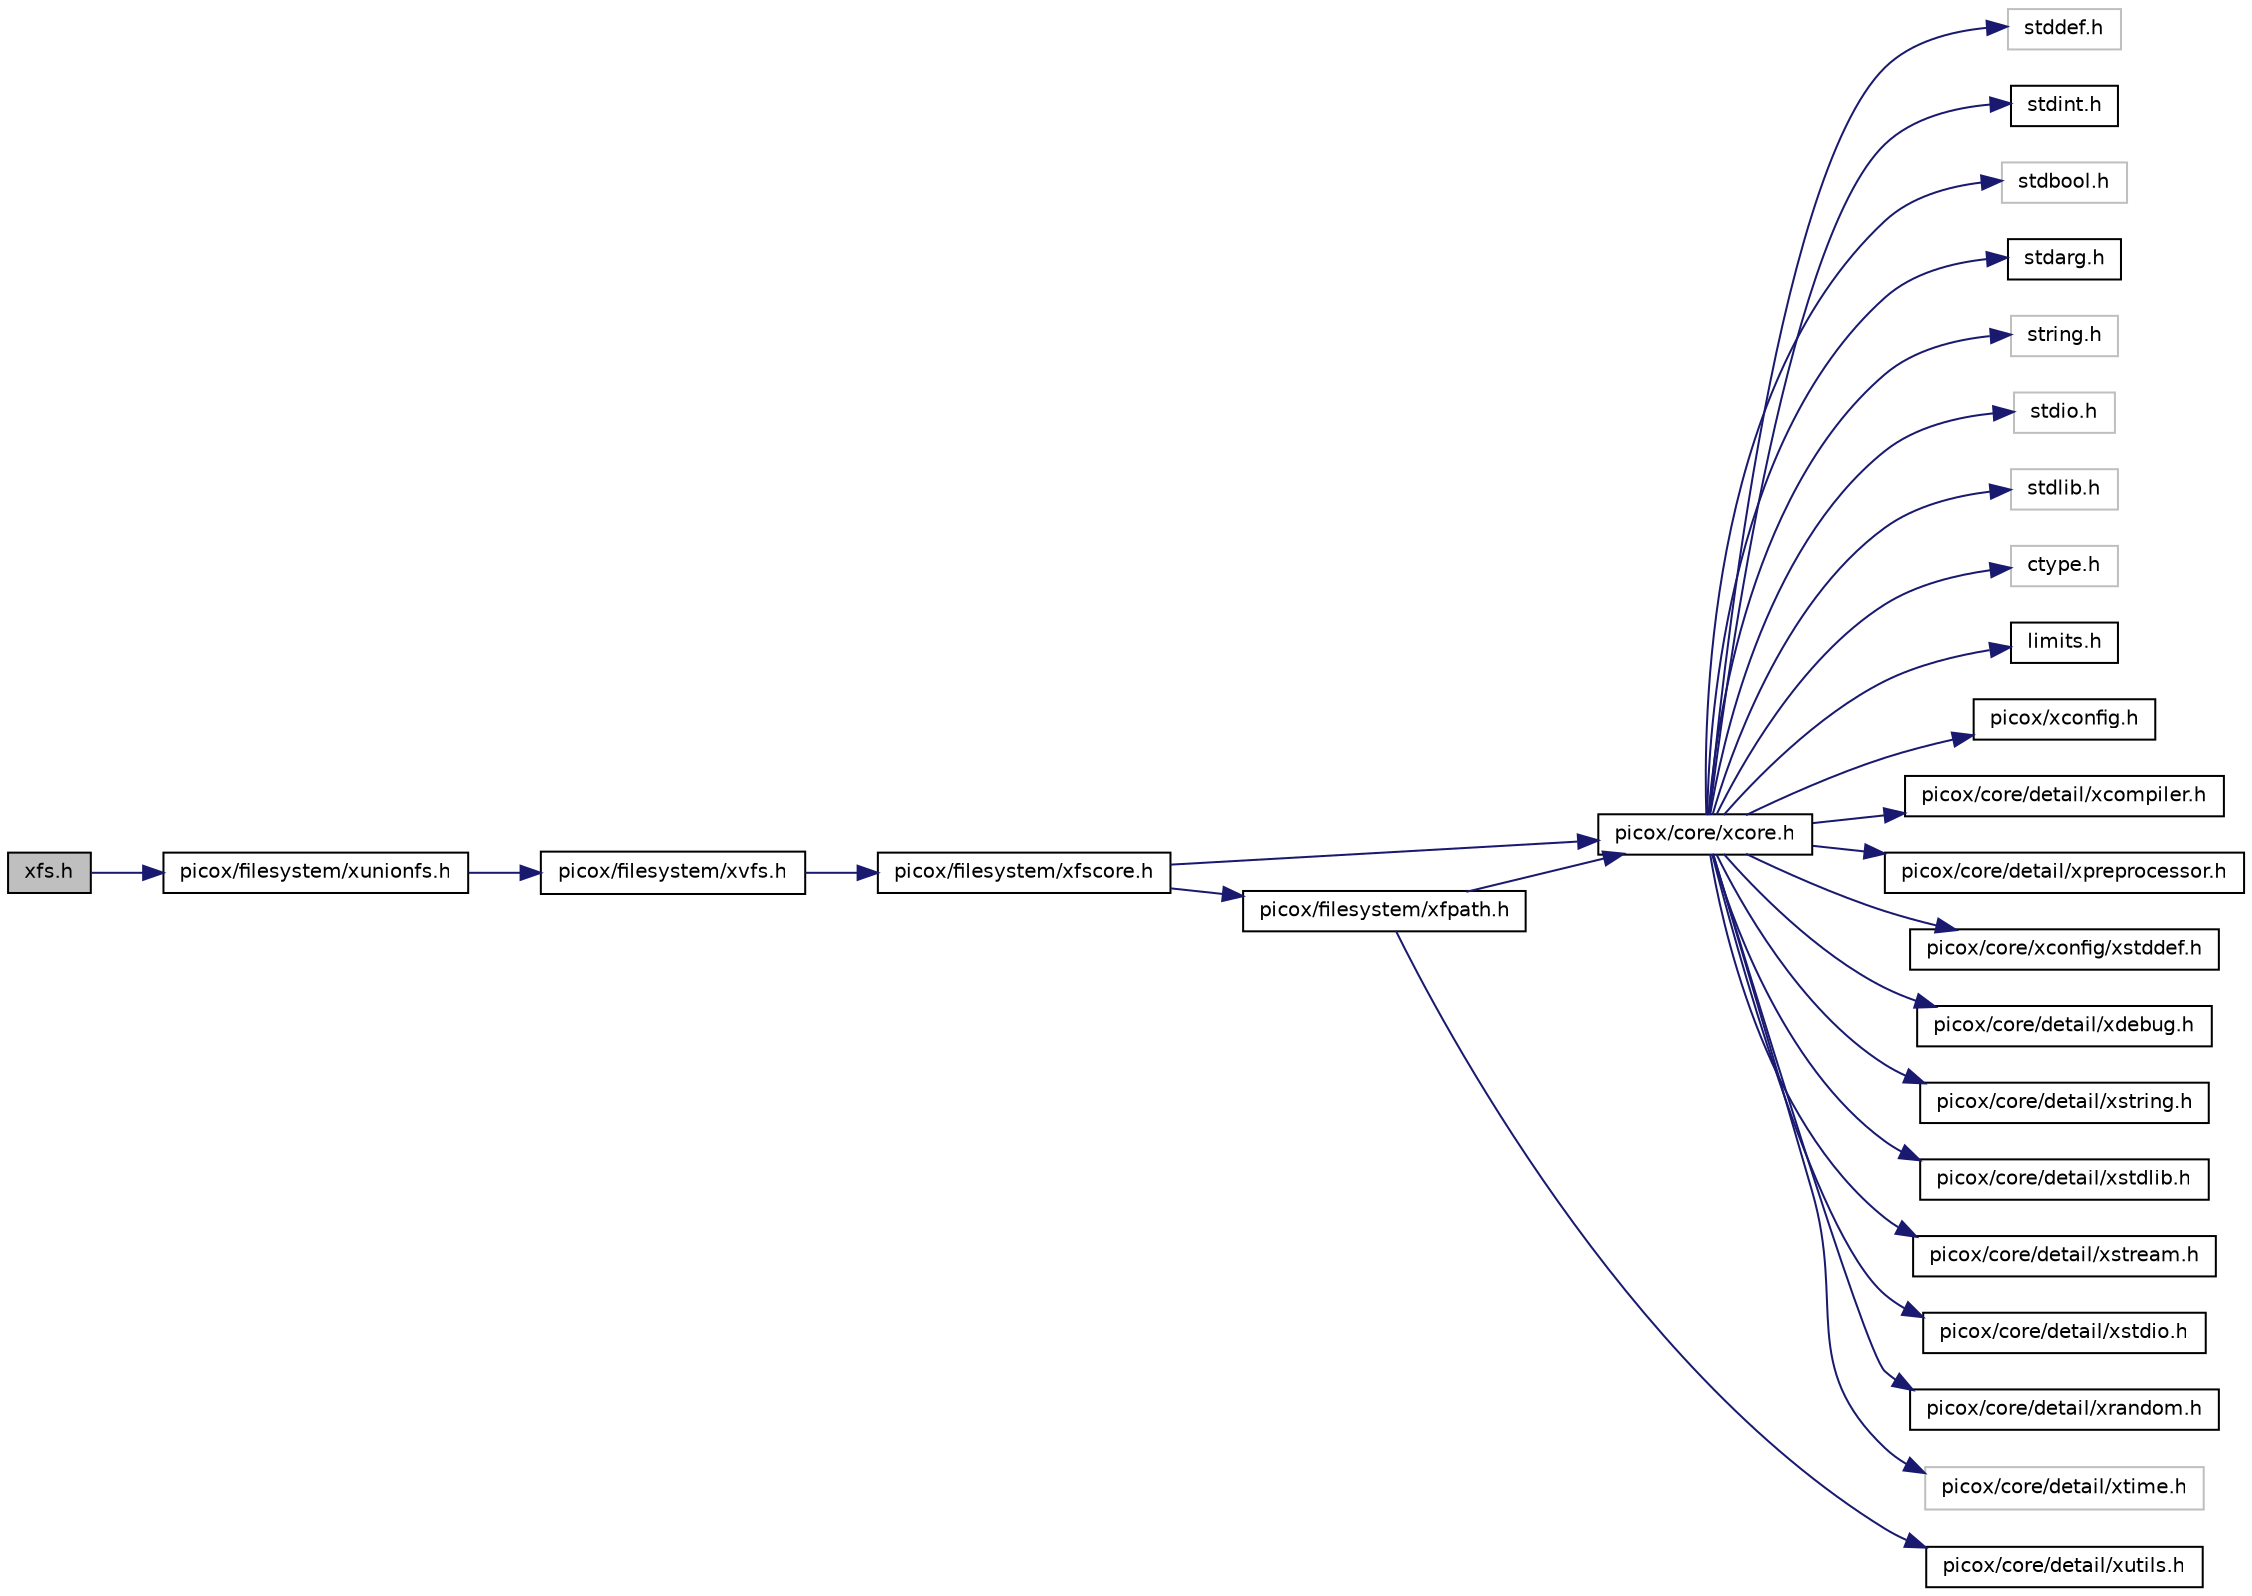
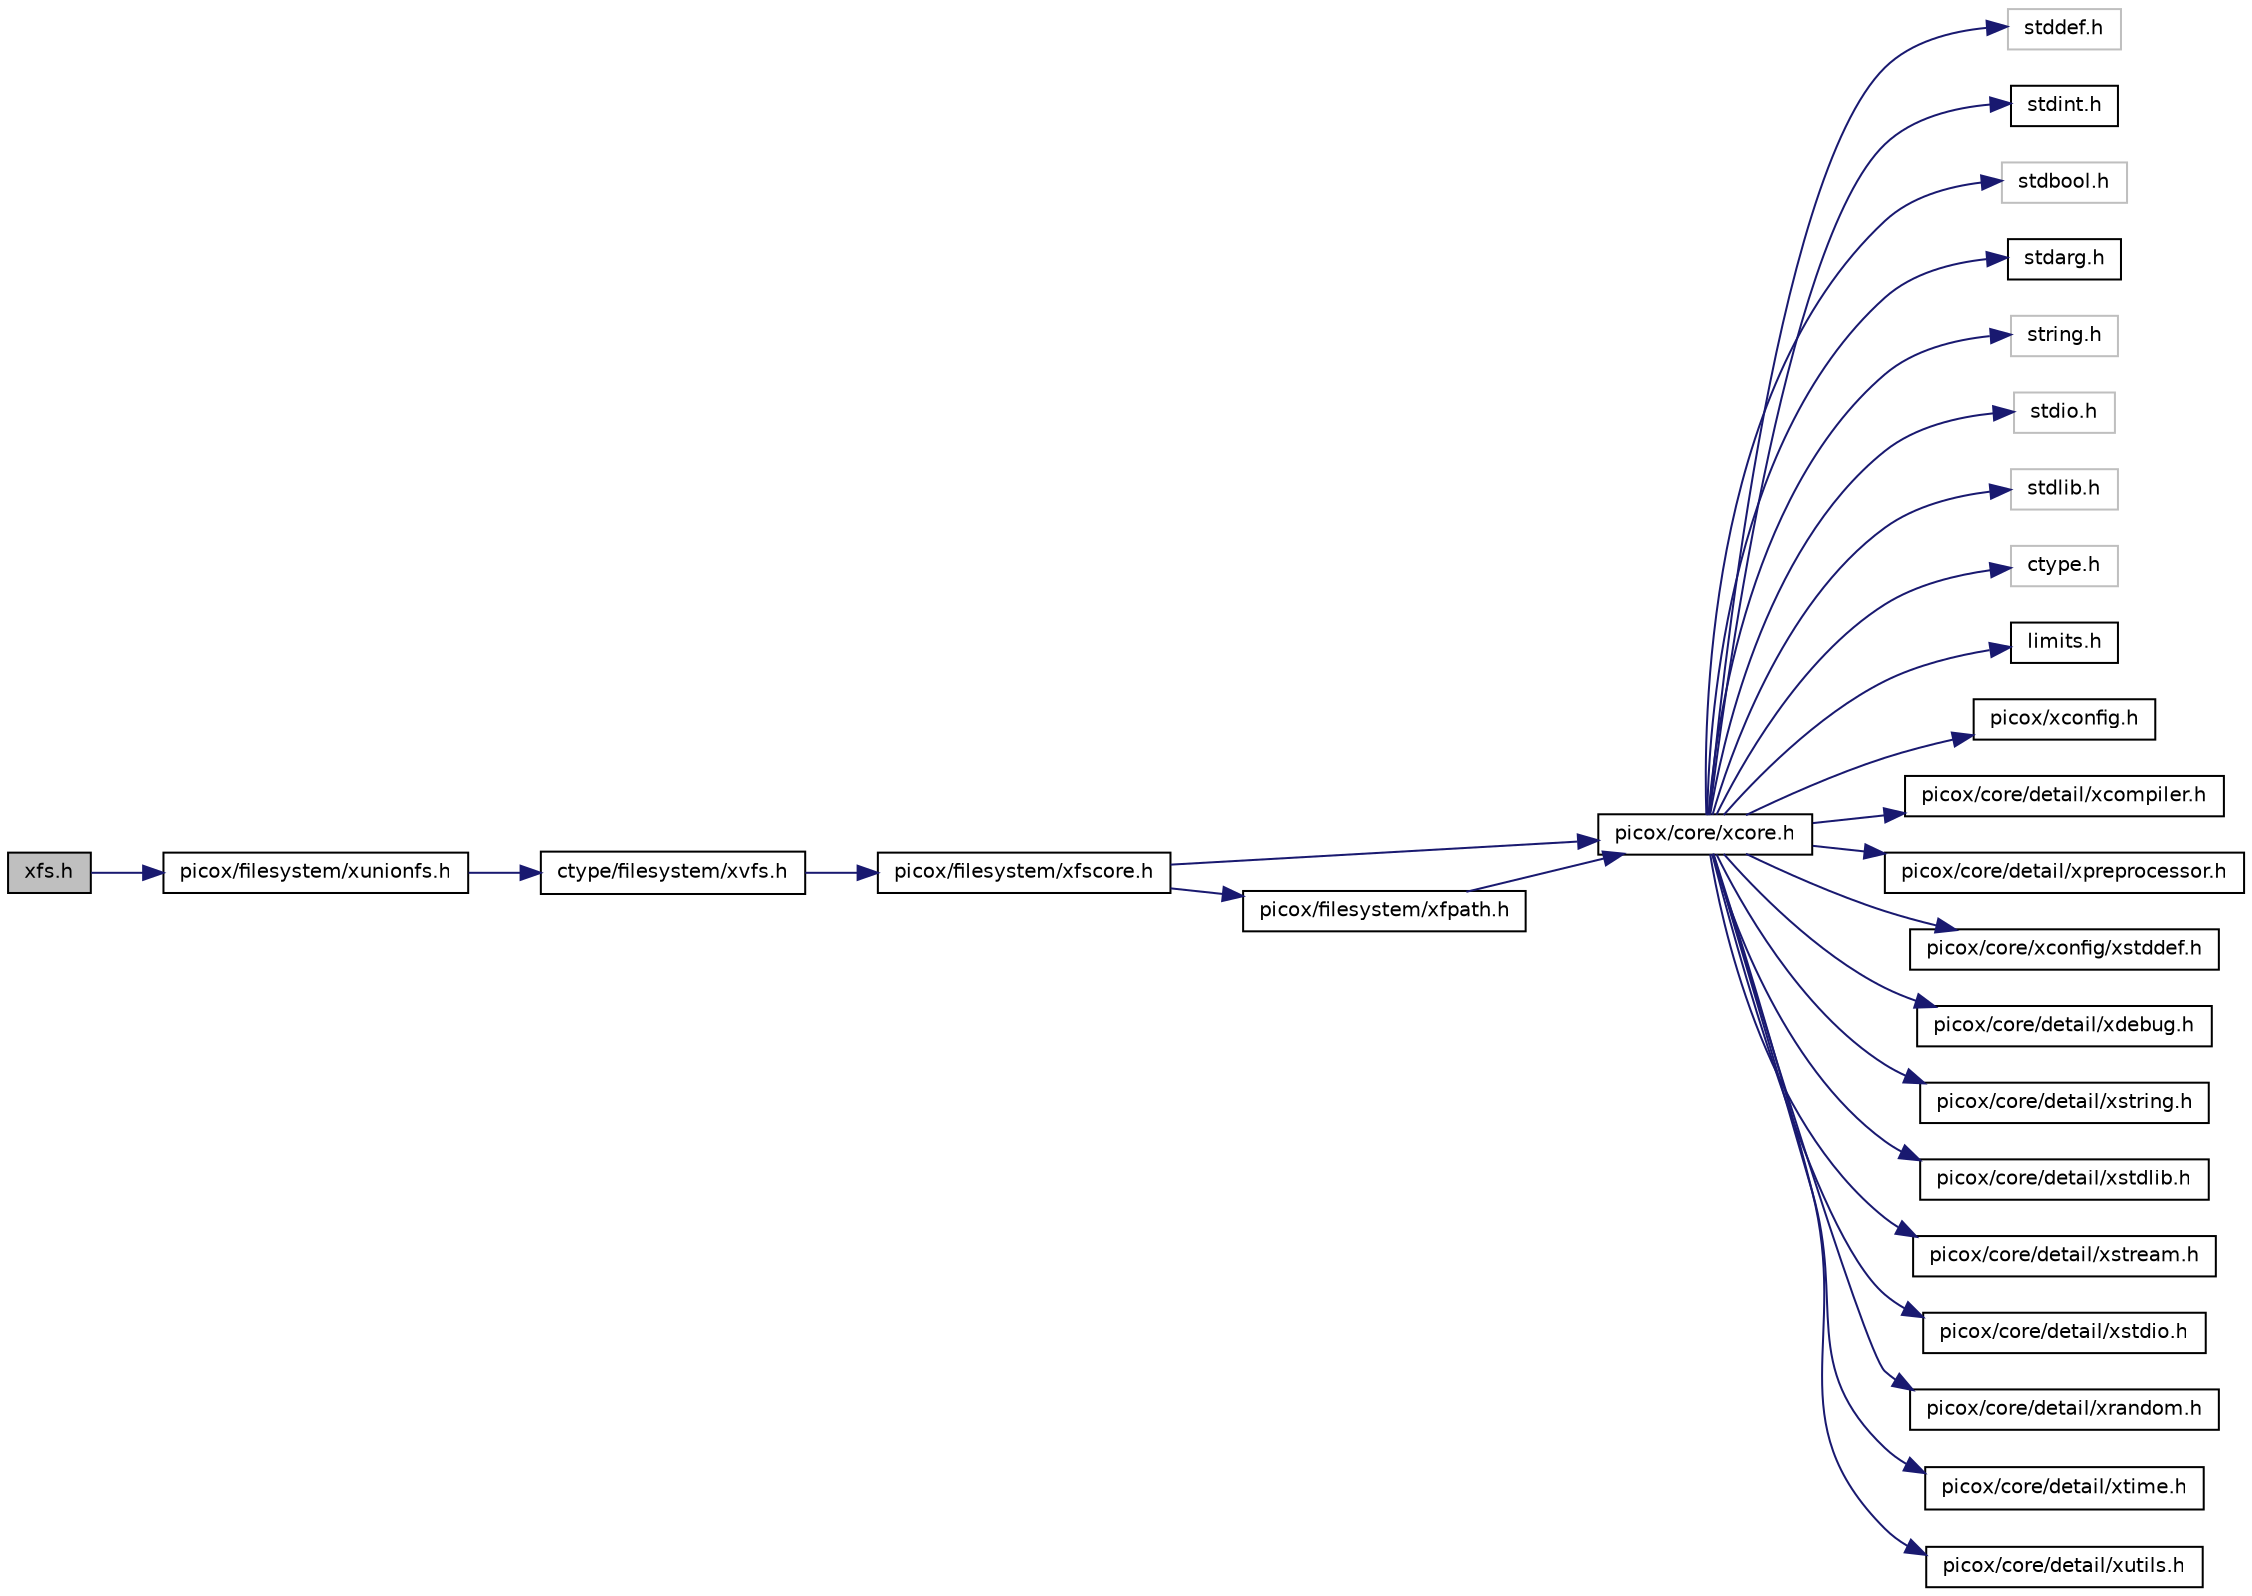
node "picox/filesystem/xvfs.h": label "picox/filesystem/xvfs.h" -> "ctype/filesystem/xvfs.h"
edge "picox/filesystem/xfpath.h" -> "picox/core/detail/xutils.h": now "picox/core/xcore.h" -> "picox/core/detail/xutils.h"
node "picox/core/detail/xtime.h": color grey75 -> black
